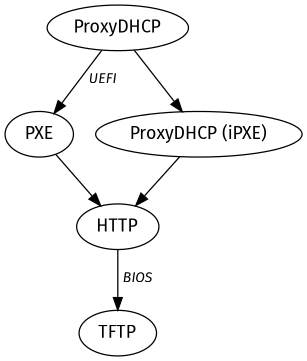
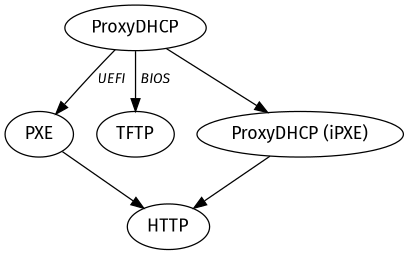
edge "HTTP" -> "TFTP": now "ProxyDHCP" -> "TFTP"
